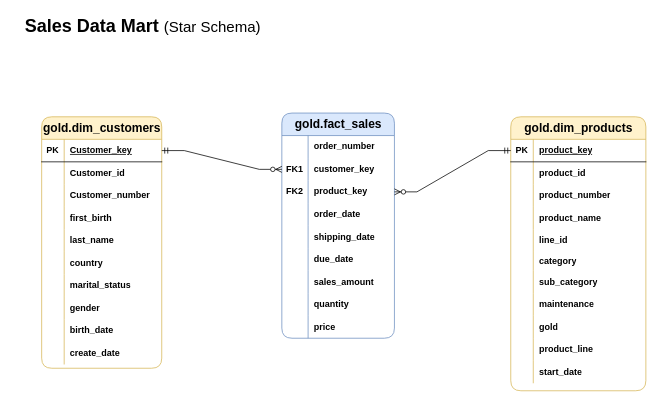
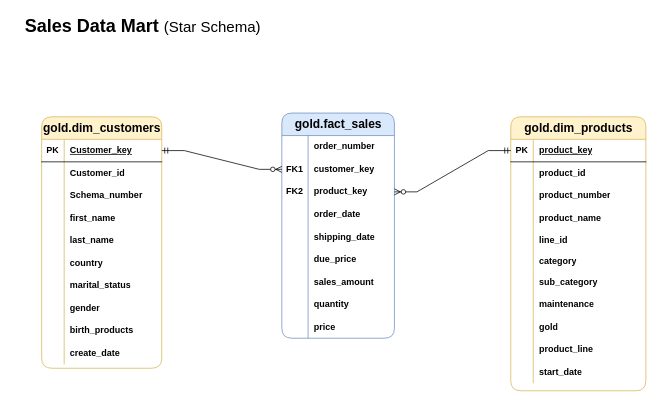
node "Customer_number": label "Customer_number" -> "Schema_number"
node "first_birth": label "first_birth" -> "first_name"
node "due_date": label "due_date" -> "due_price"
node "birth_date": label "birth_date" -> "birth_products"
